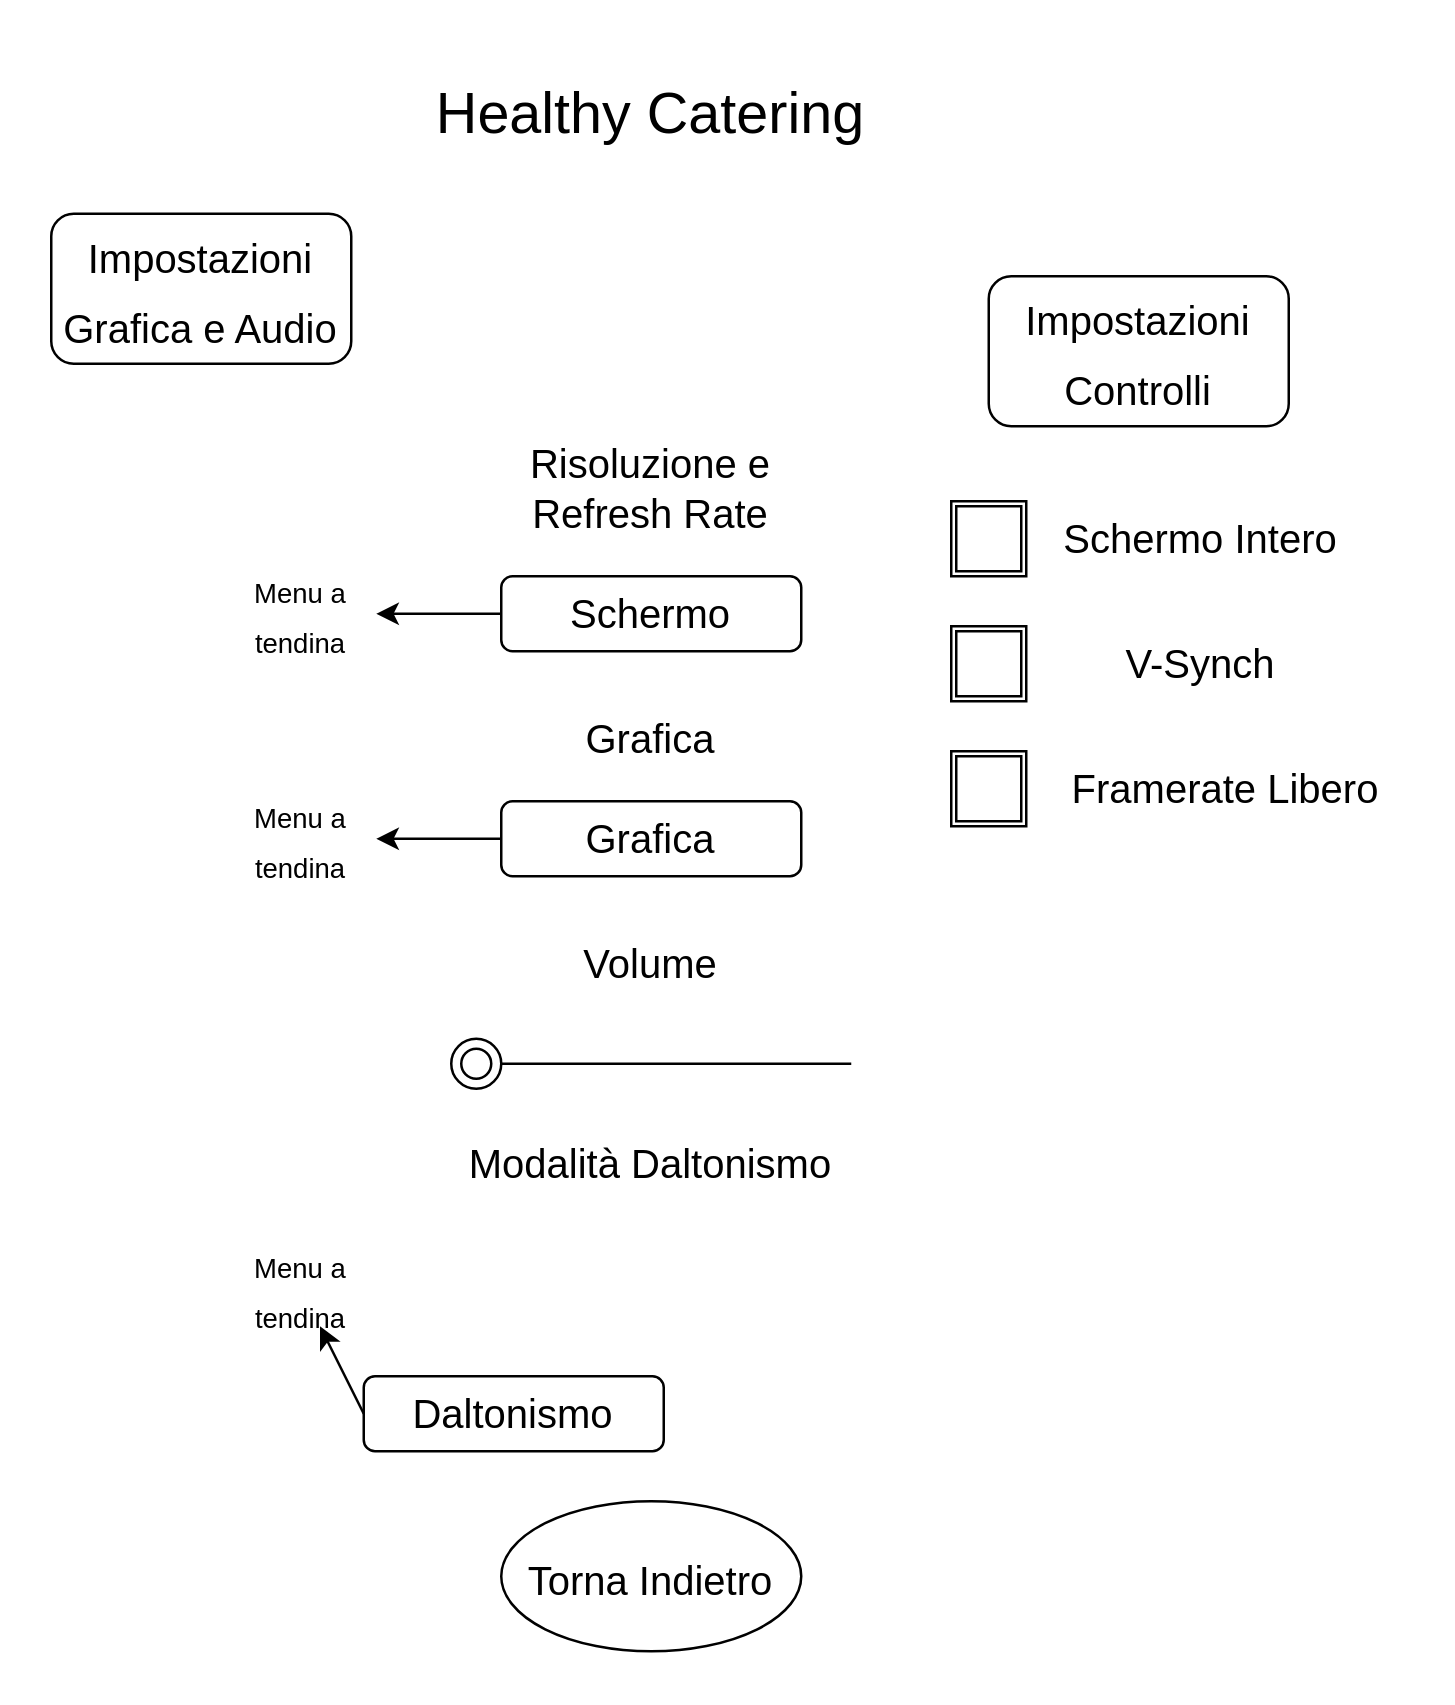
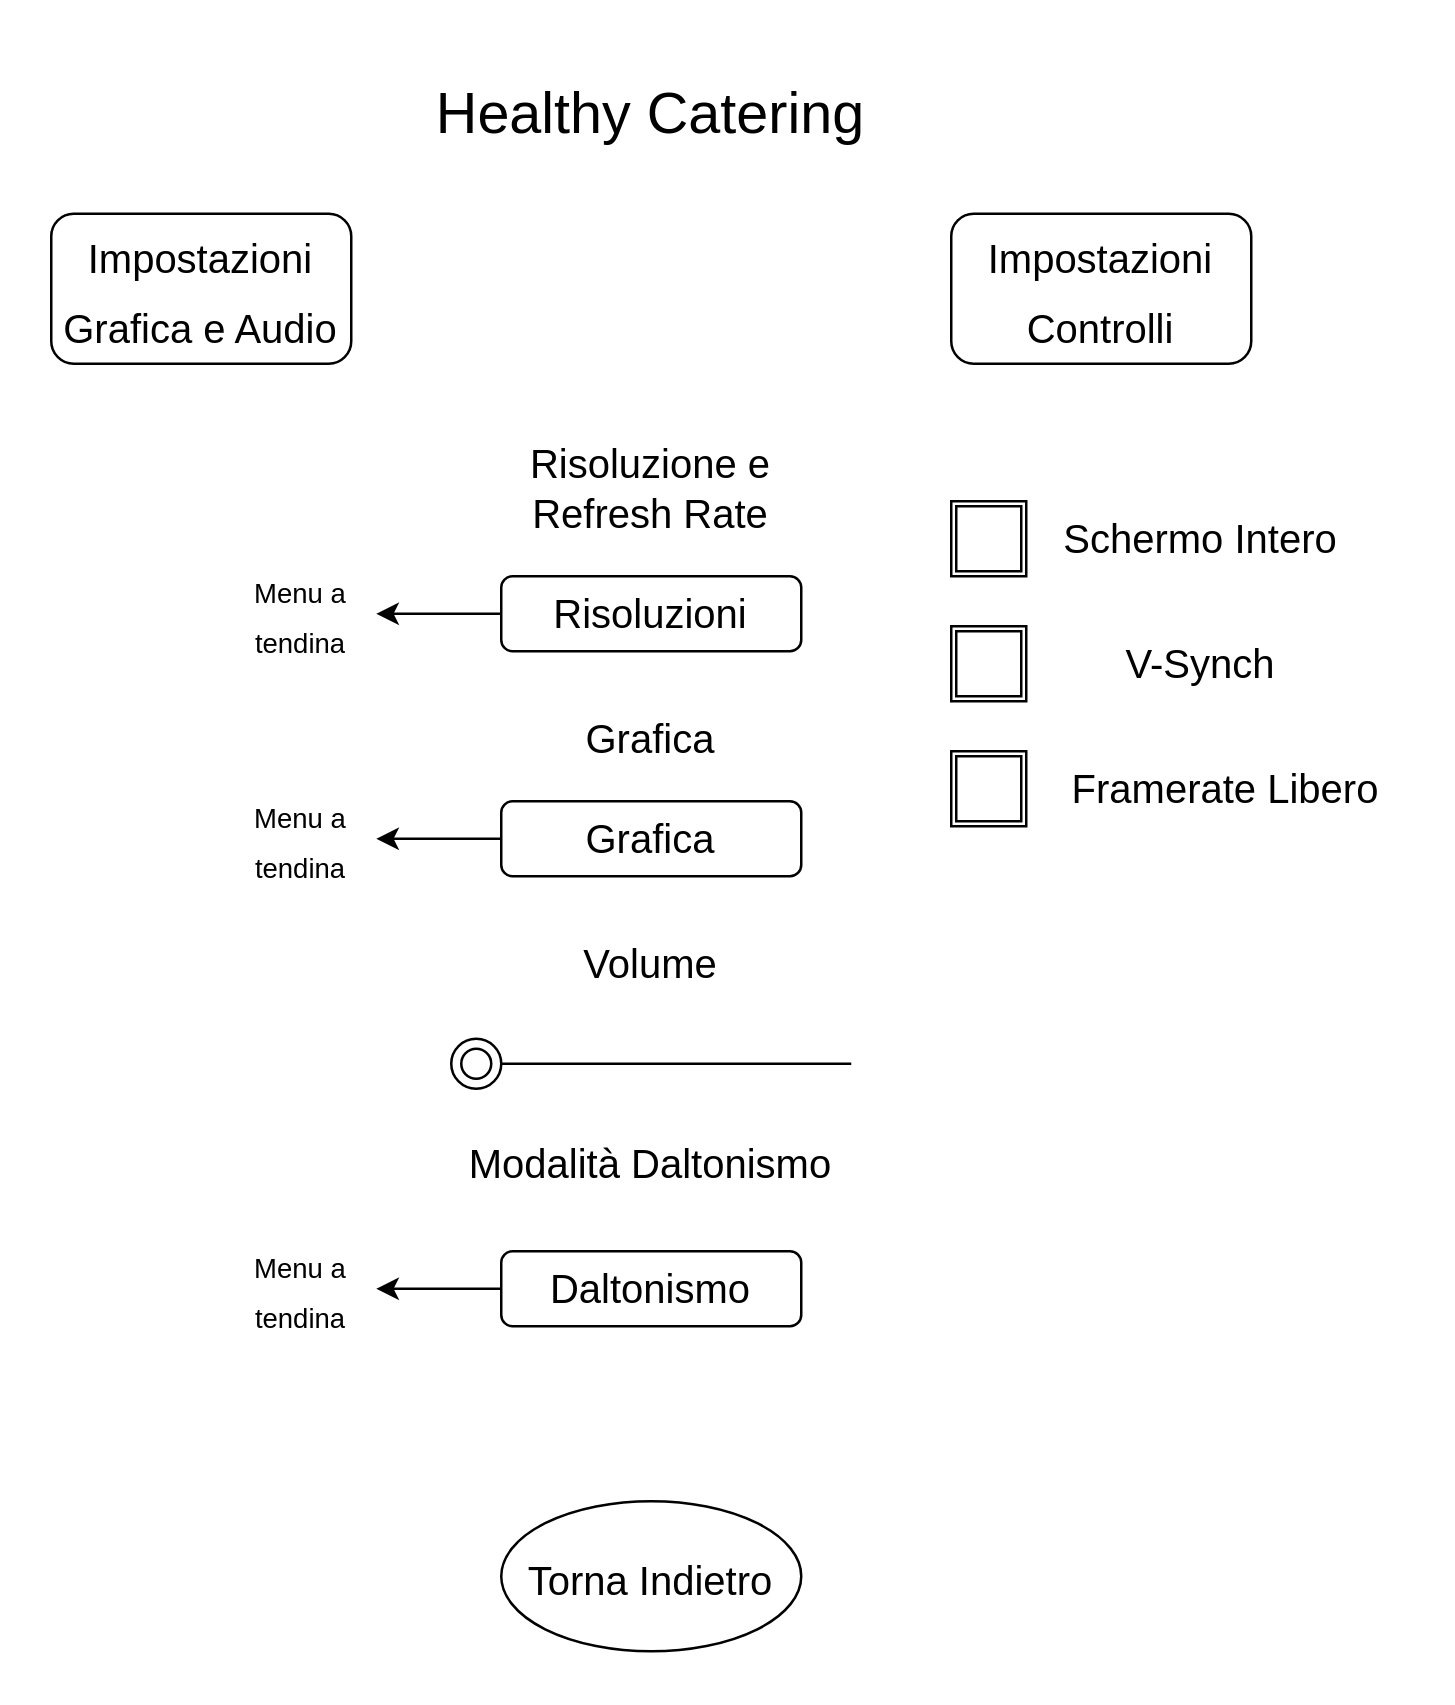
node "Impostazioni Controlli": moved (1139, 351) -> (1101, 289)
node "Schermo": label "Schermo" -> "Risoluzioni"
node "Daltonismo": moved (514, 1414) -> (651, 1289)
